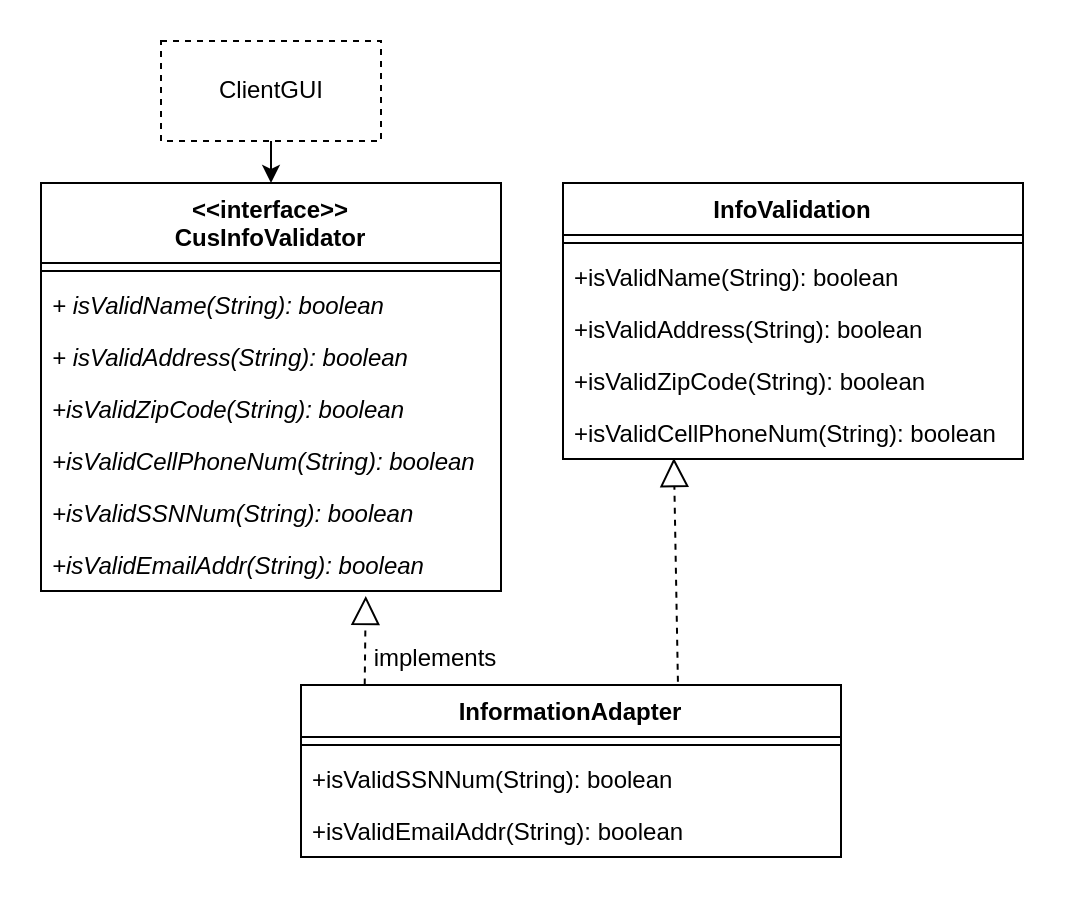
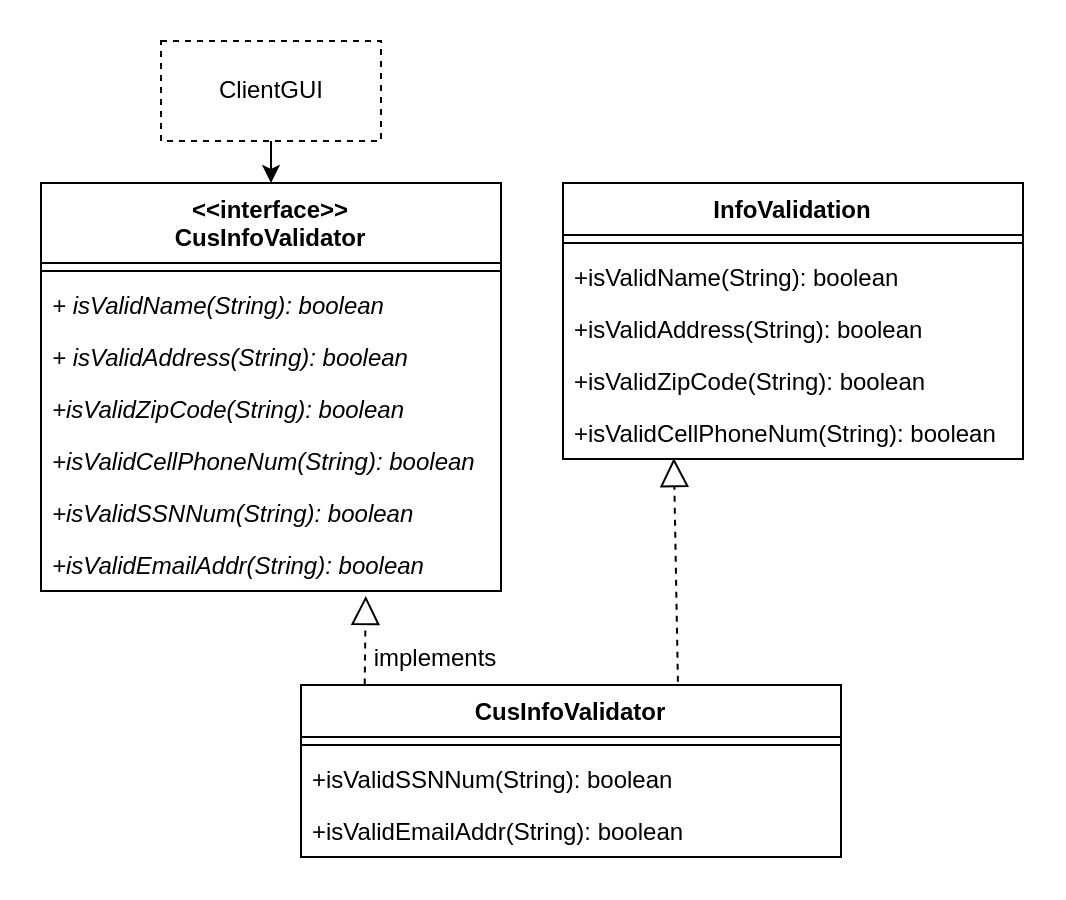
node "InformationAdapter": label "InformationAdapter" -> "CusInfoValidator"
